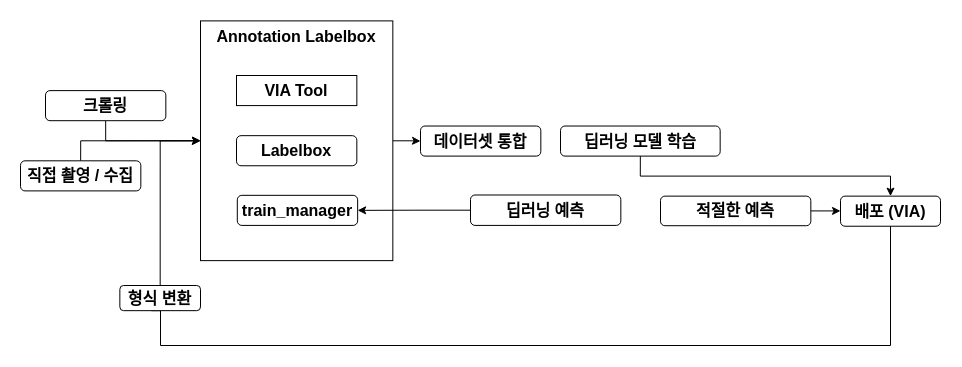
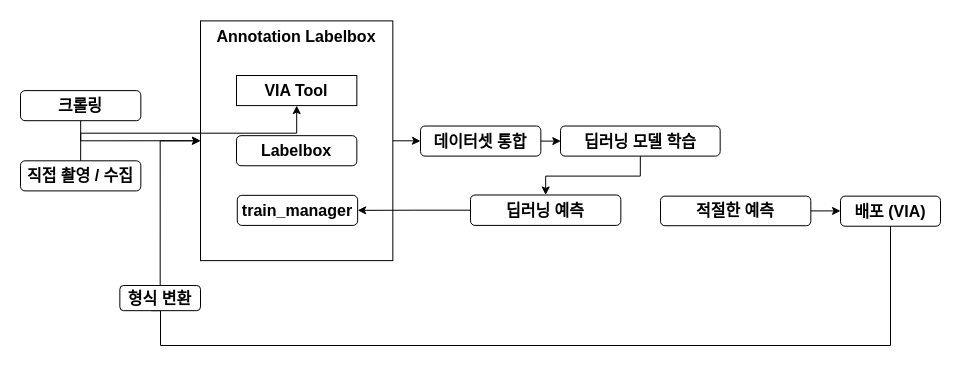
node "크롤링": moved (106, 106) -> (81, 106)
edge "데이터셋 통합" -> "딥러닝 모델 학습": added
edge "직접 촬영 / 수집" -> "Annotation Labelbox": now "직접 촬영 / 수집" -> "VIA Tool"
edge "딥러닝 모델 학습" -> "배포 (VIA)": now "딥러닝 모델 학습" -> "딥러닝 예측"
